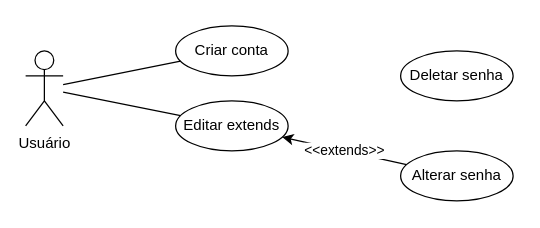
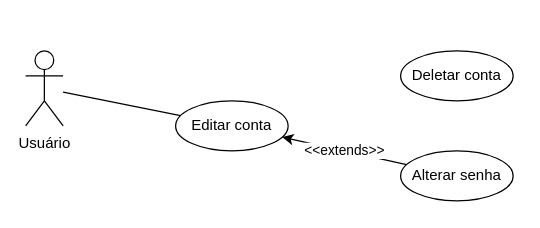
node "Criar conta": removed
edge "Criar conta" -- "Usuário": removed
node "Deletar senha": label "Deletar senha" -> "Deletar conta"
node "Editar extends": label "Editar extends" -> "Editar conta"
